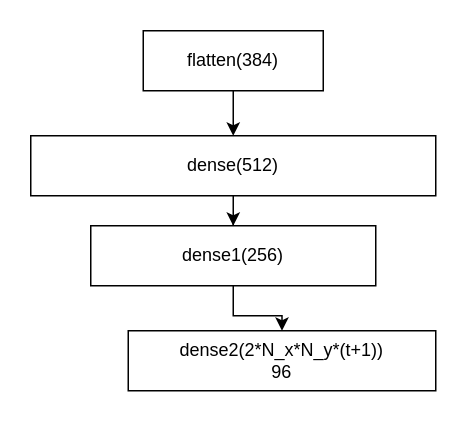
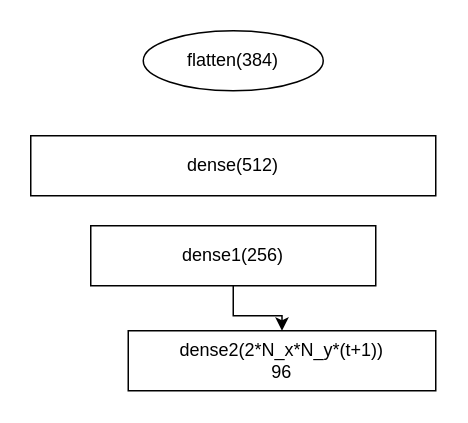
node "flatten(384)": shape rectangle -> ellipse
edge "flatten(384)" -> "dense(512)": removed
edge "dense(512)" -> "dense1(256)": removed
